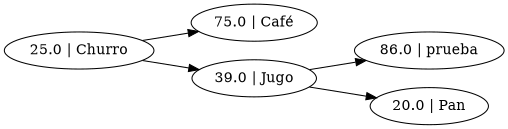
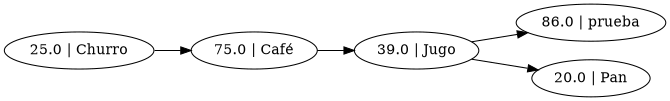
edge "25.0 | Churro" -> "39.0 | Jugo": now "75.0 | Café" -> "39.0 | Jugo"
